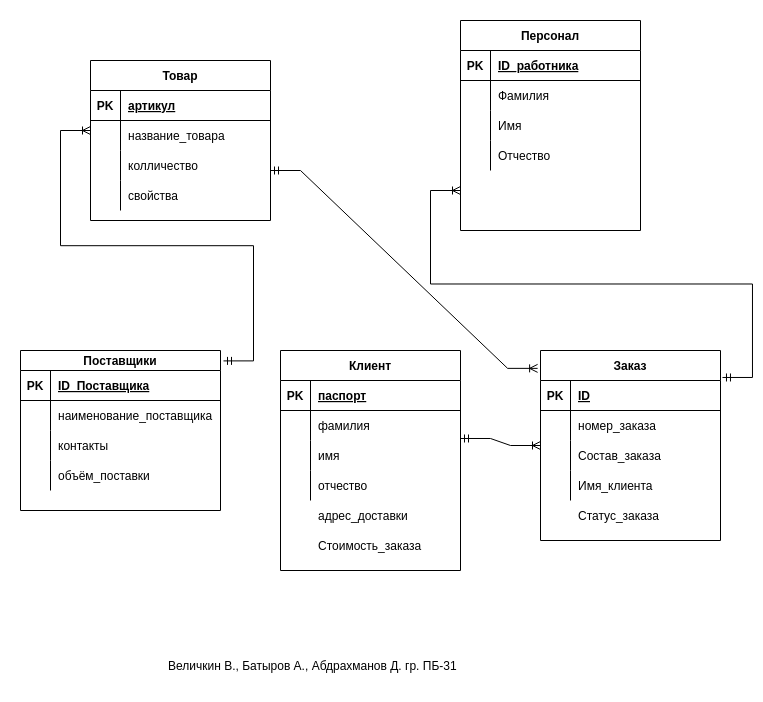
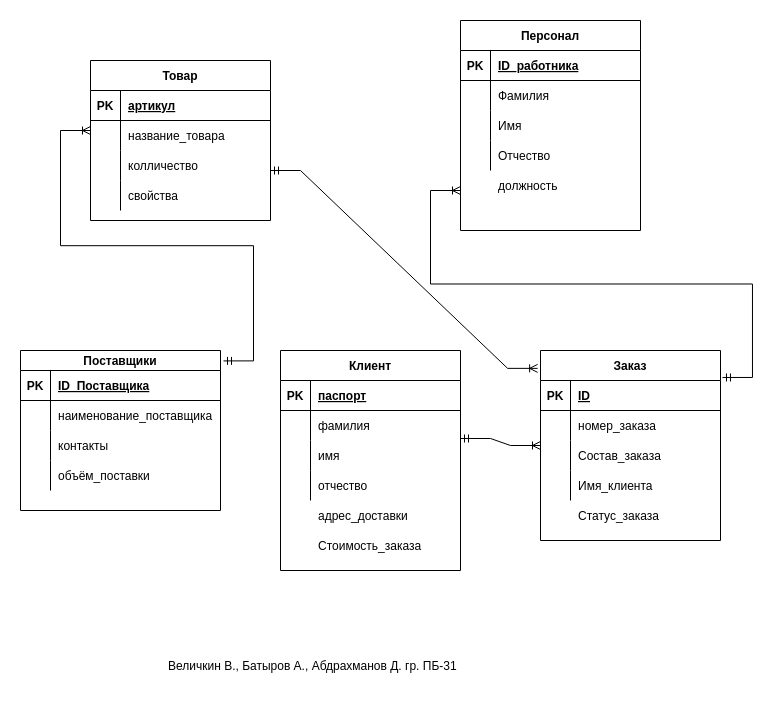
node "должность": added
